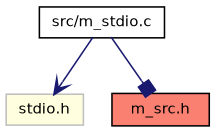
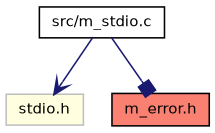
node "m_src.h": label "m_src.h" -> "m_error.h"
